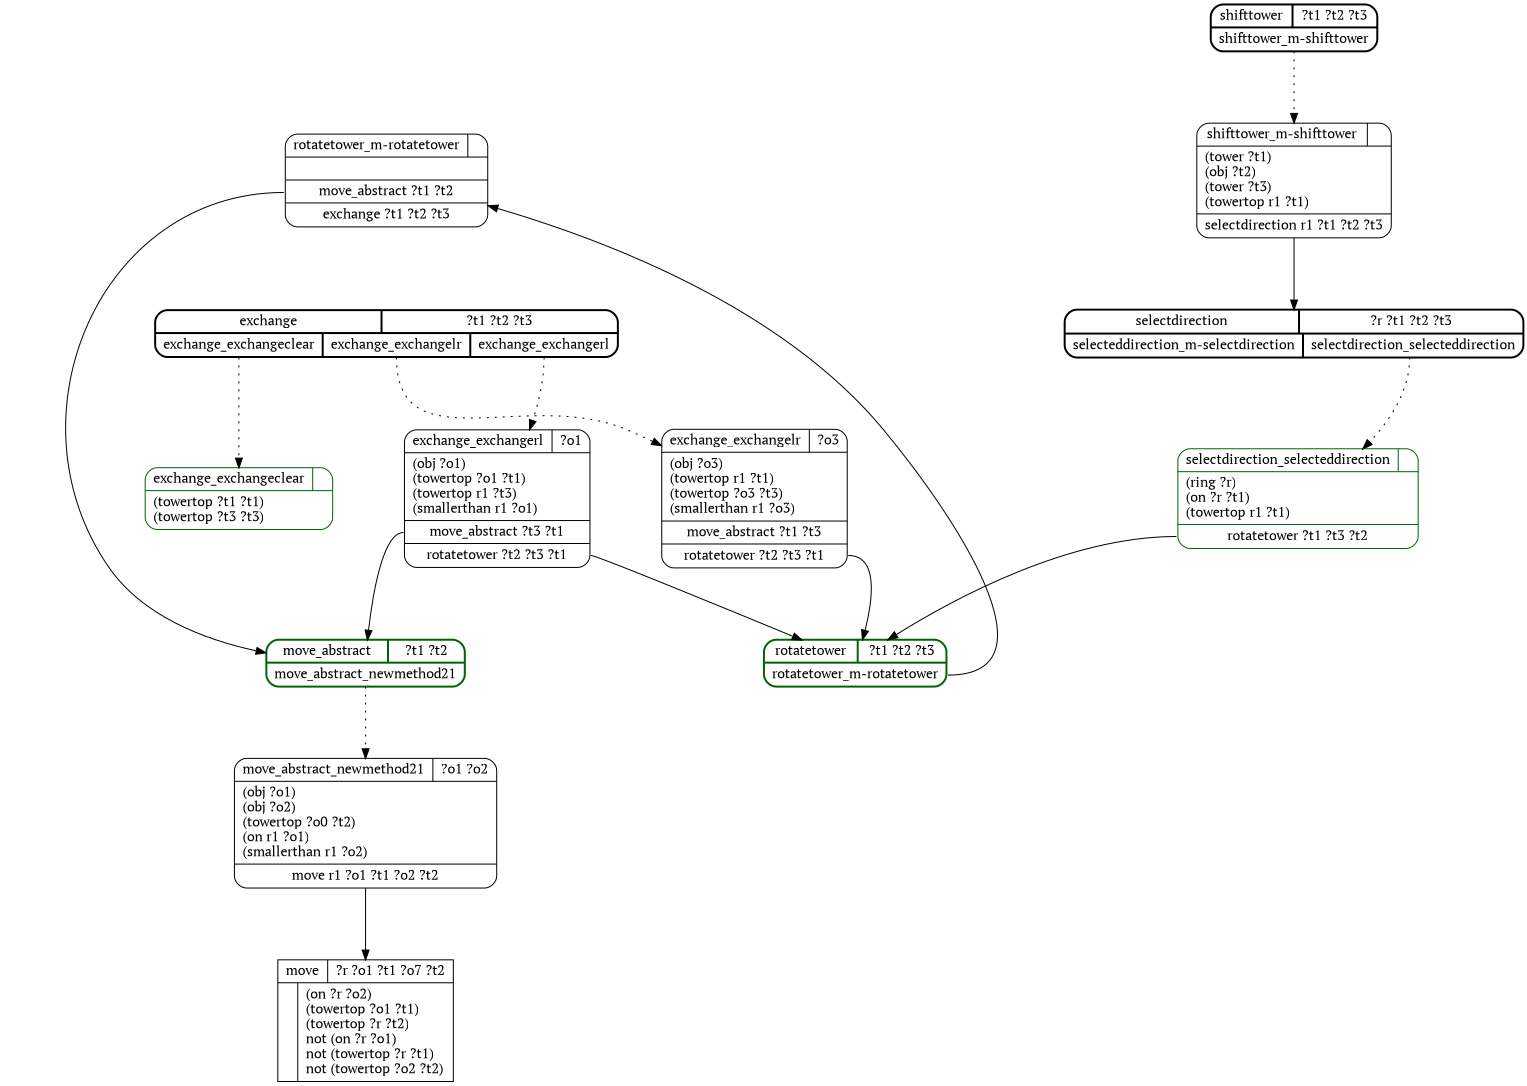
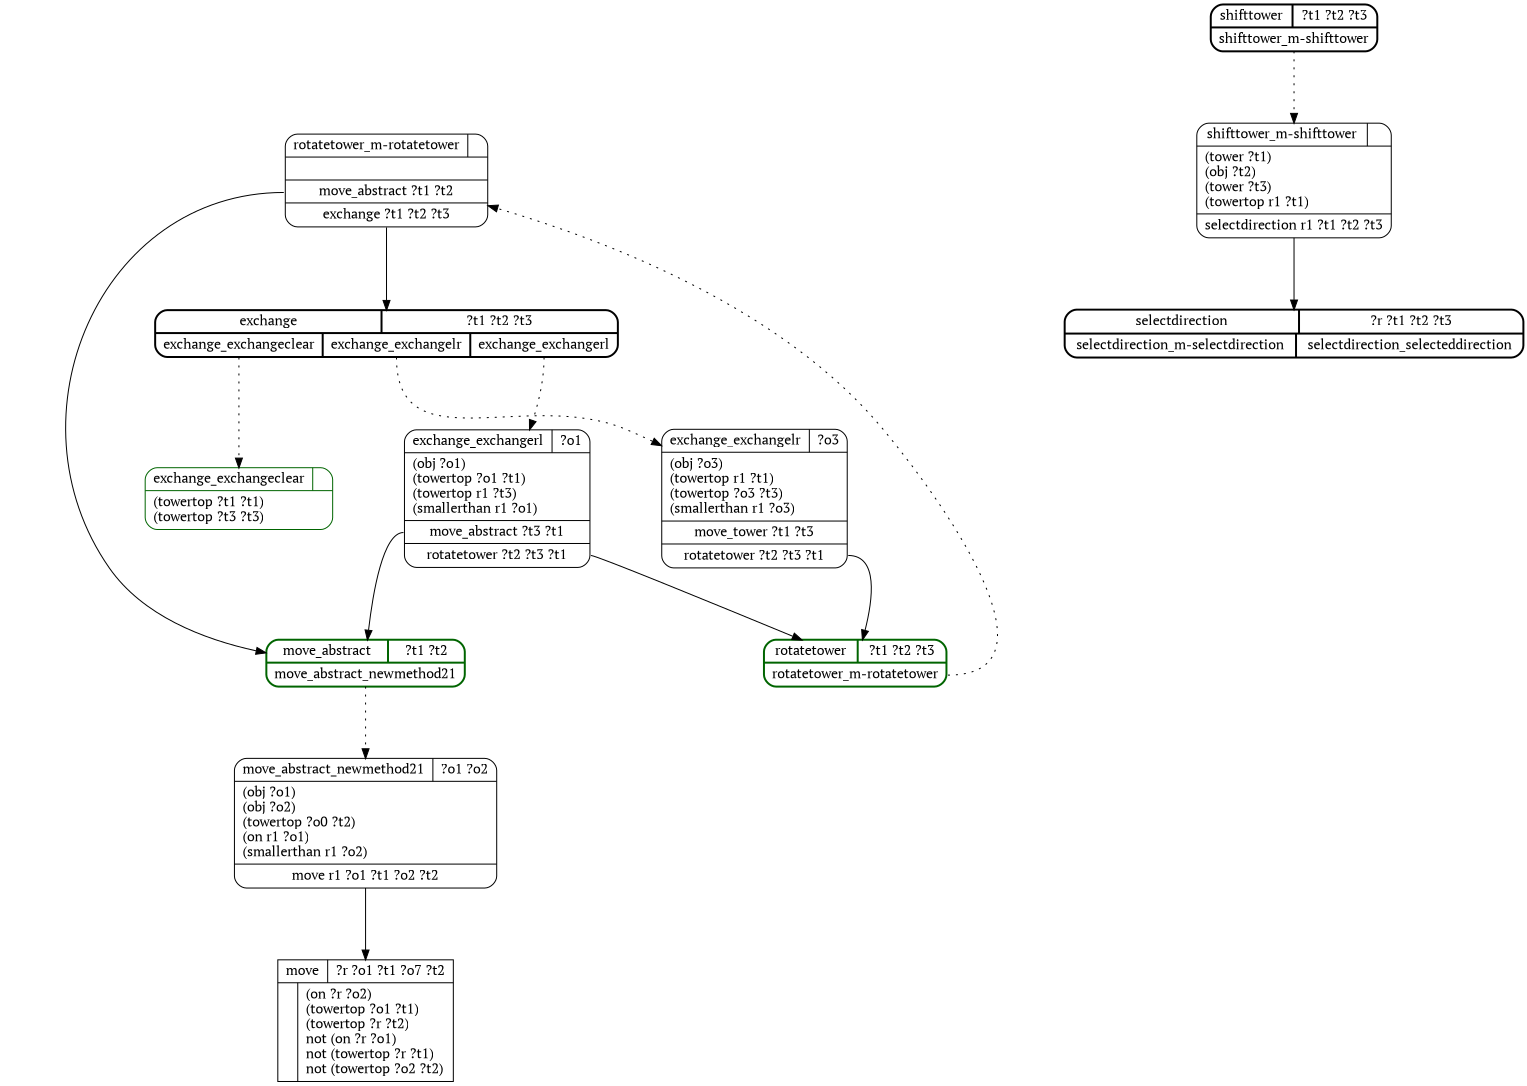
edge "rotatetower_m-rotatetower" -> "exchange": added
node "selectdirection": text "selecteddirection_m-selectdirection" -> "selectdirection_m-selectdirection"
edge "rotatetower" -> "rotatetower_m-rotatetower": style solid -> dotted
node "selectdirection_selecteddirection": removed
node "exchange_exchangelr": text "move_abstract ?t1 ?t3" -> "move_tower ?t1 ?t3"
